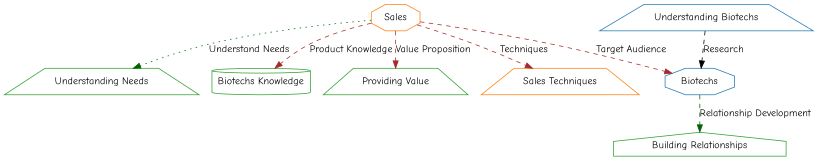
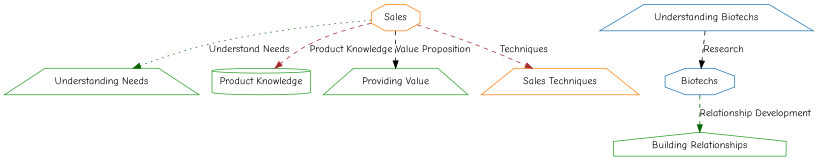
edge "Sales" -> "Biotechs": removed, label "Target Audience"
edge "Sales" -> "Providing Value": color brown -> black
node "Biotechs Knowledge": label "Biotechs Knowledge" -> "Product Knowledge"
